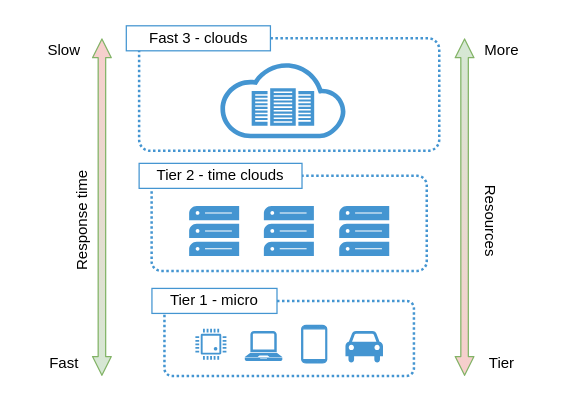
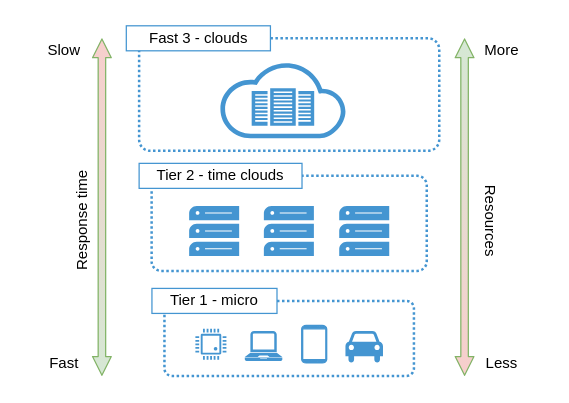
node "Tier": label "Tier" -> "Less"
